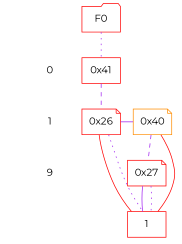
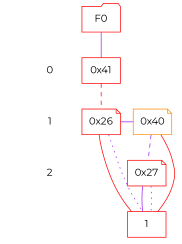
edge "F0" -- "0x41": style dotted -> solid
edge "0x41" -- "0x26": color purple -> red
node "9": label "9" -> "2"
